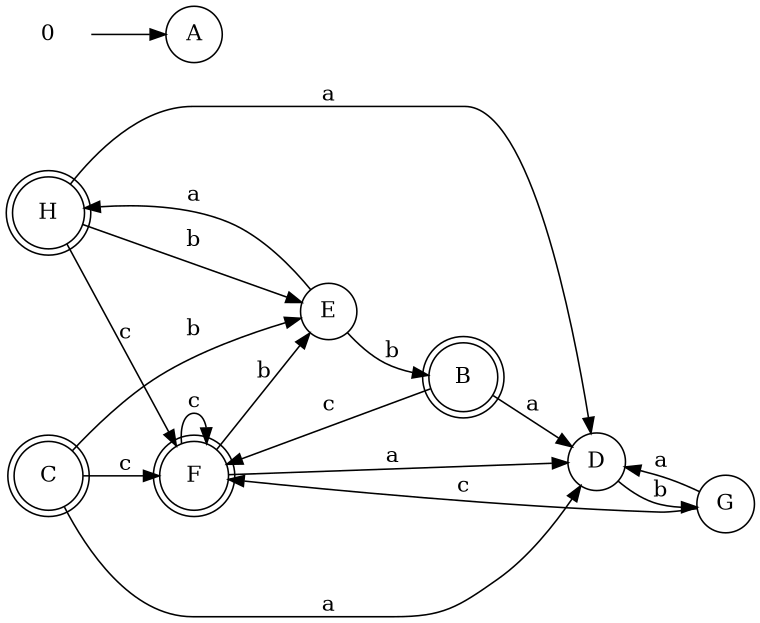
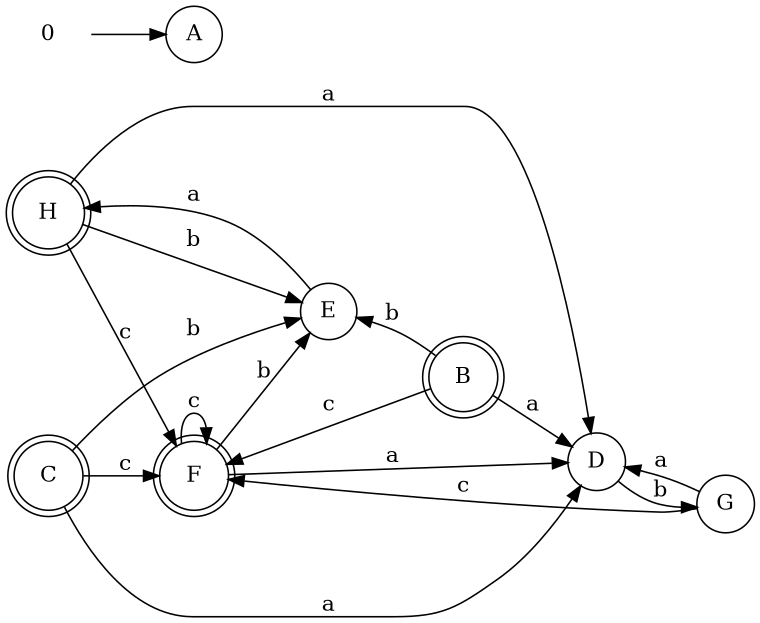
edge "E" -> "B": reversed
